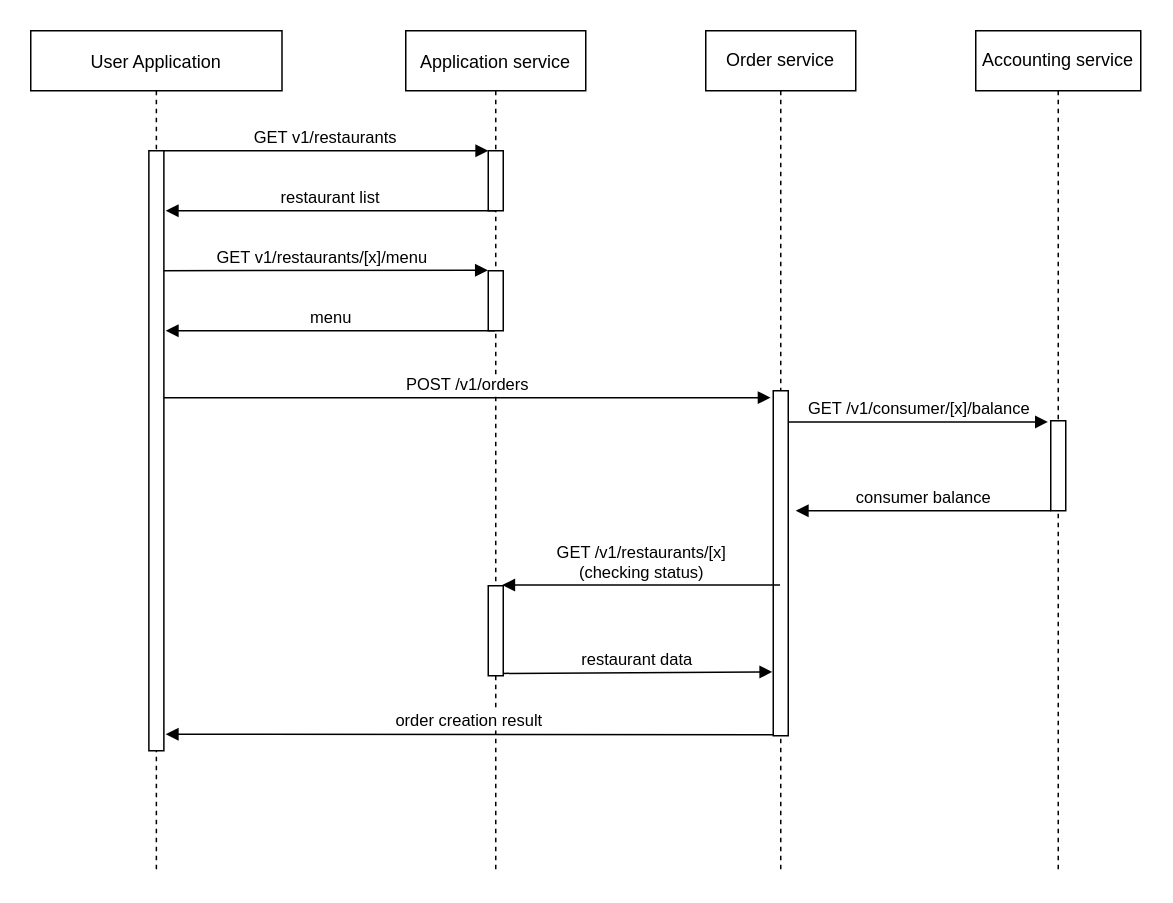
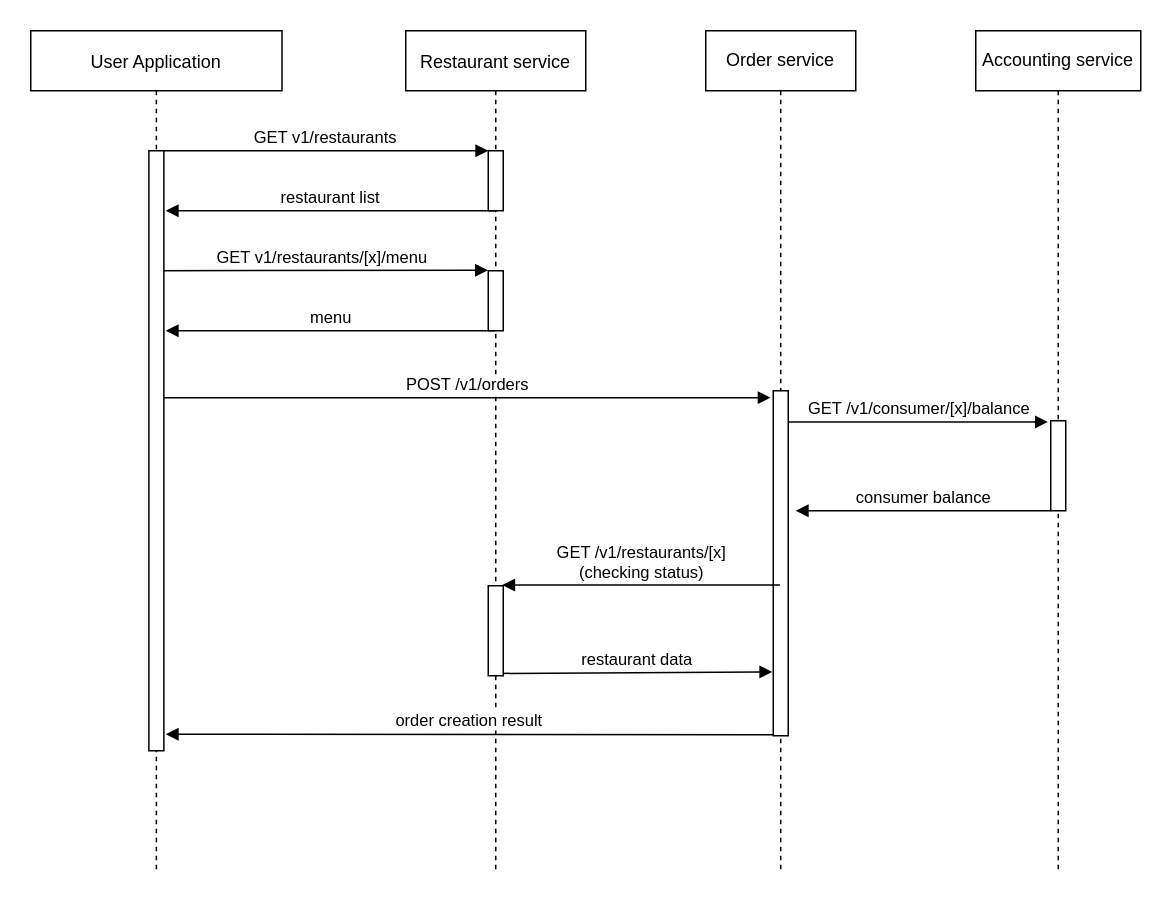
node "Application service": label "Application service" -> "Restaurant service"
